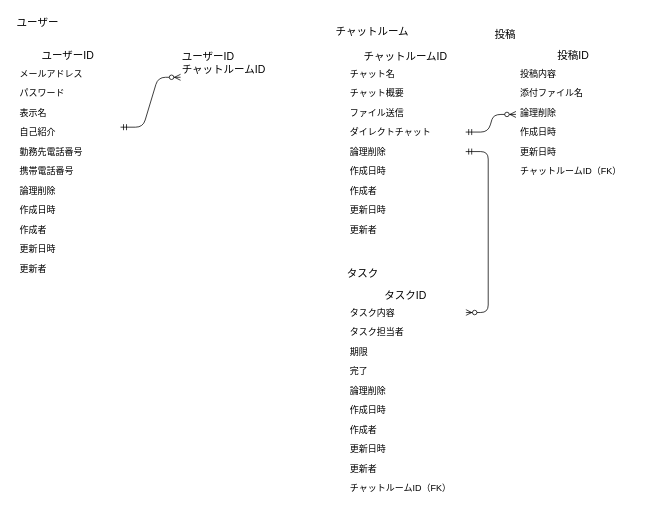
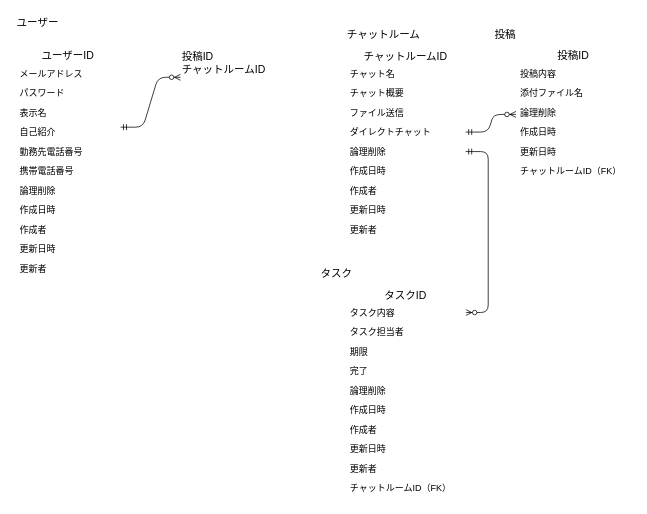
node "チャットルーム": moved (387, 31) -> (398, 35)
node "ユーザーID チャットルームID": label "ユーザーID チャットルームID" -> "投稿ID チャットルームID"
node "タスク": moved (398, 273) -> (372, 273)
